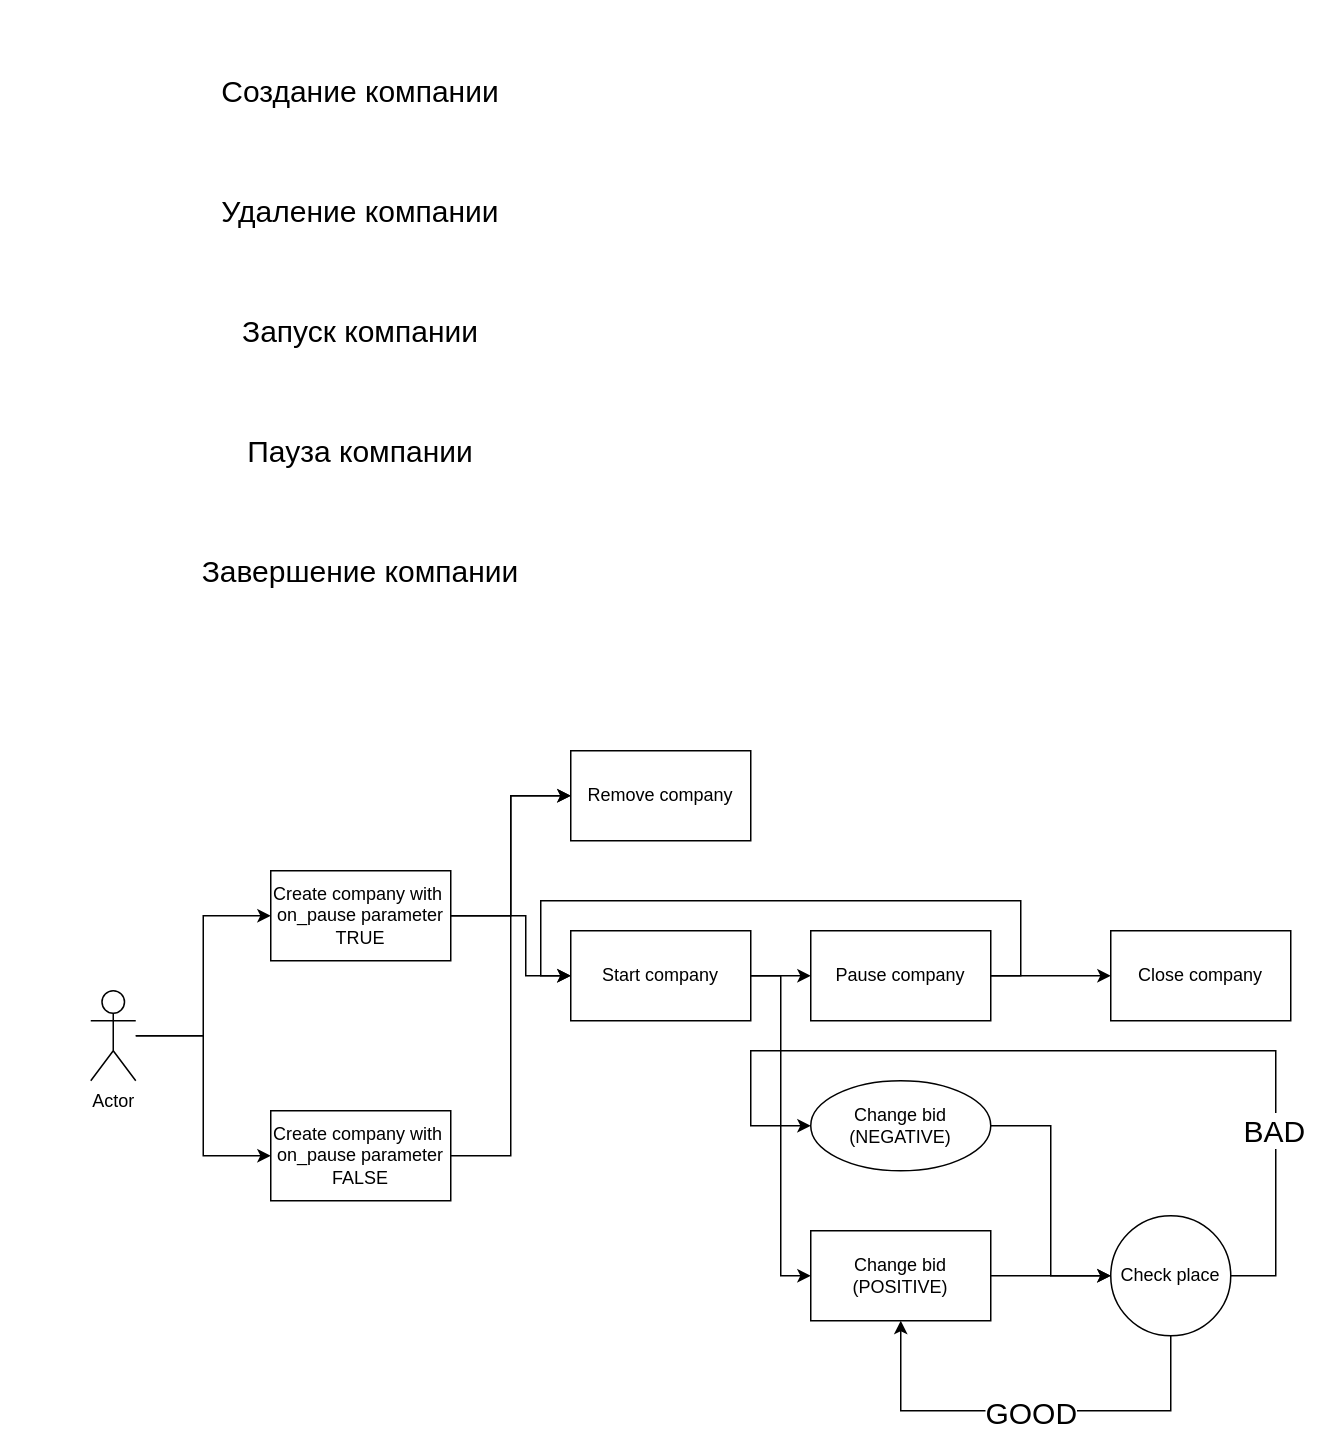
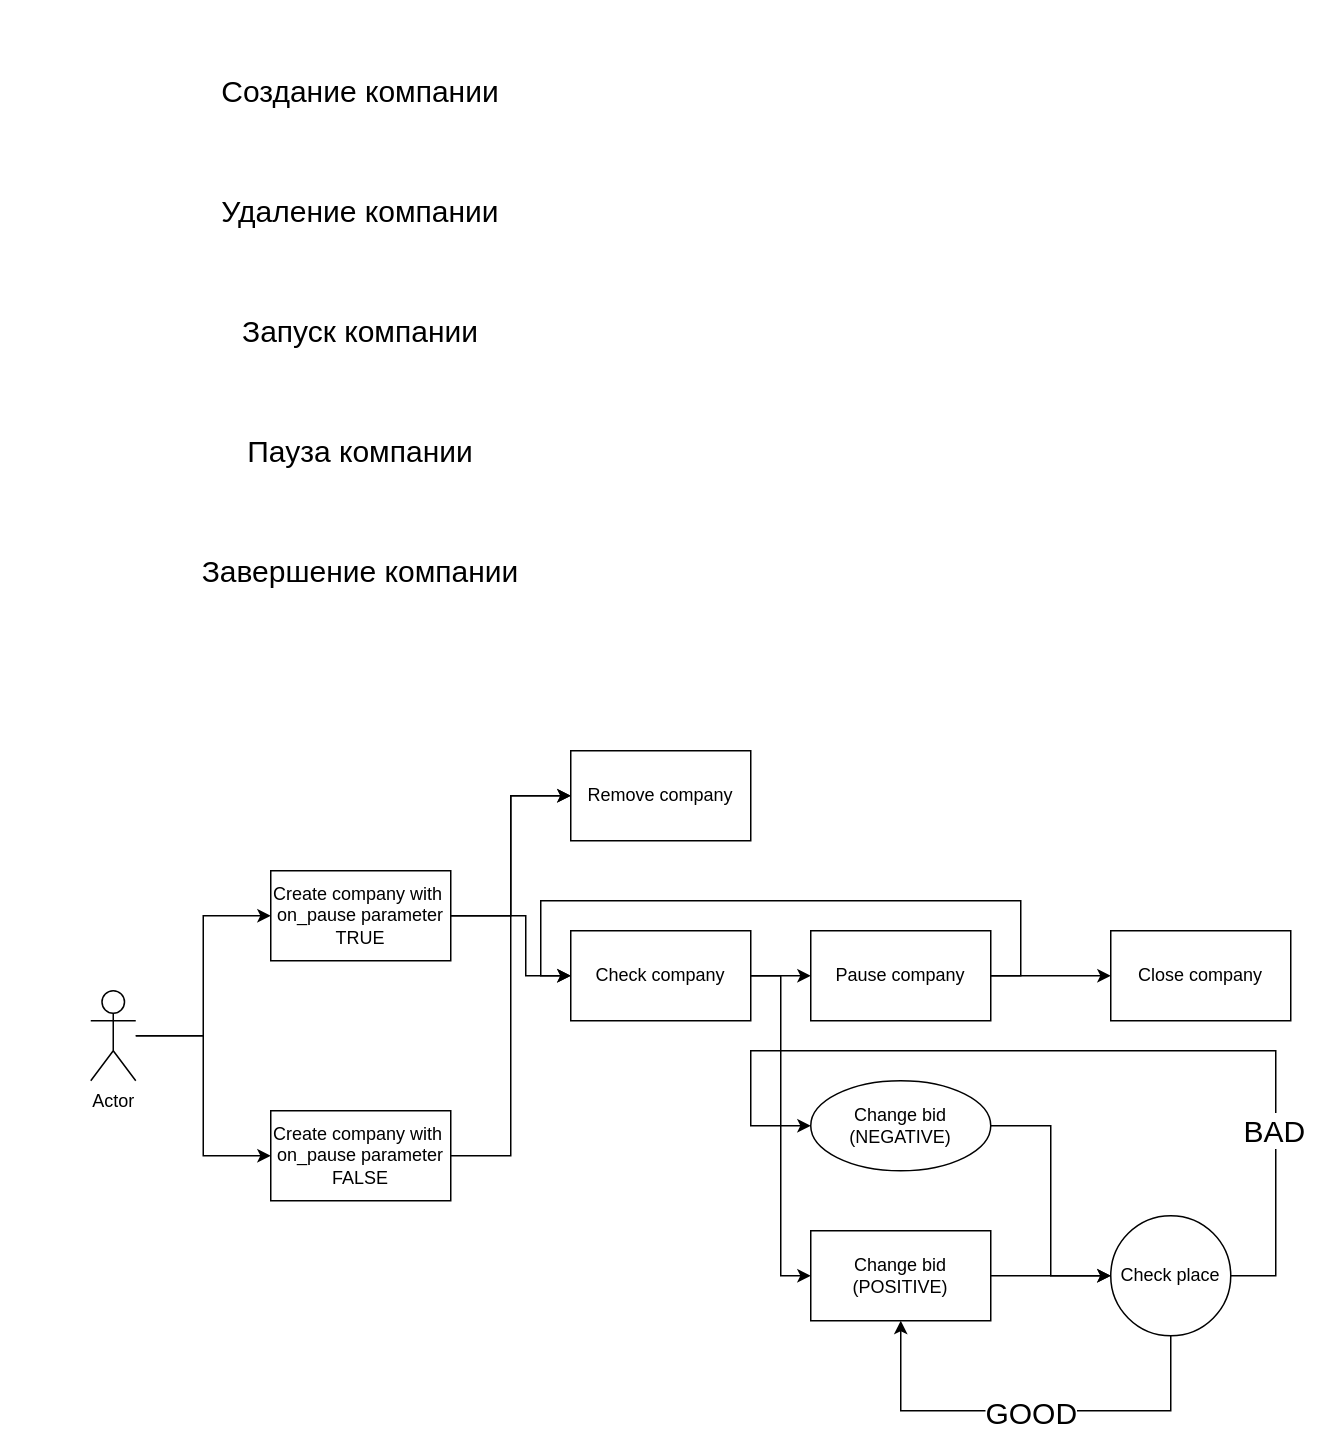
node "Start company": label "Start company" -> "Check company"
